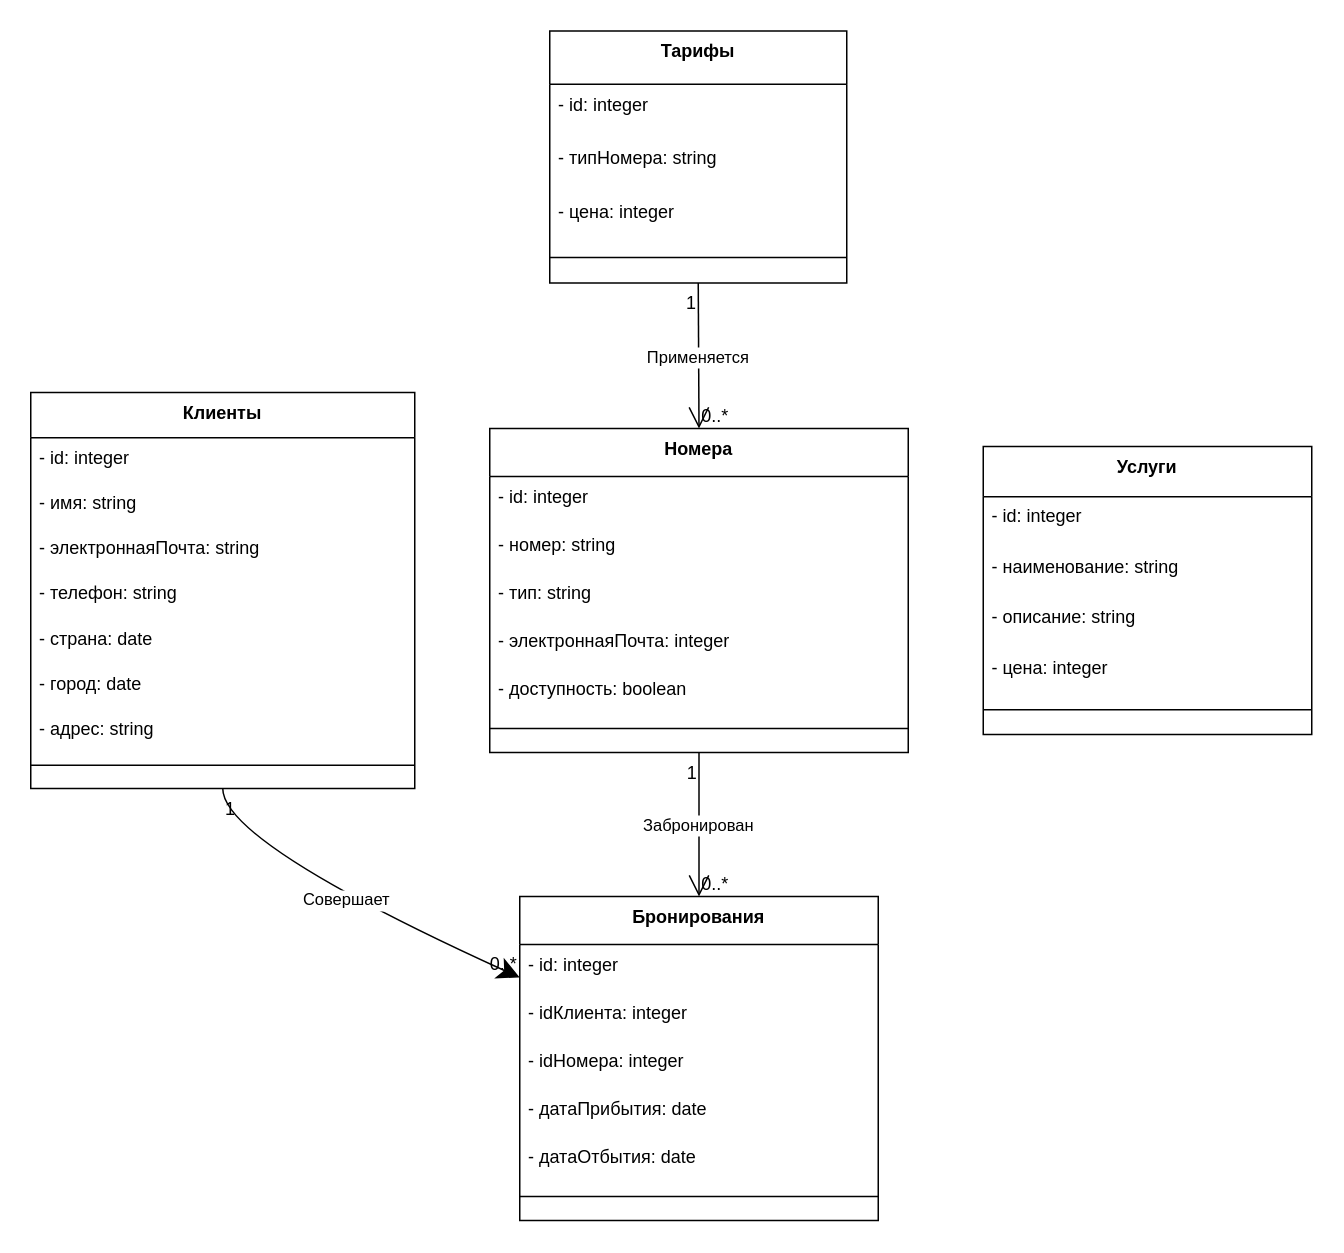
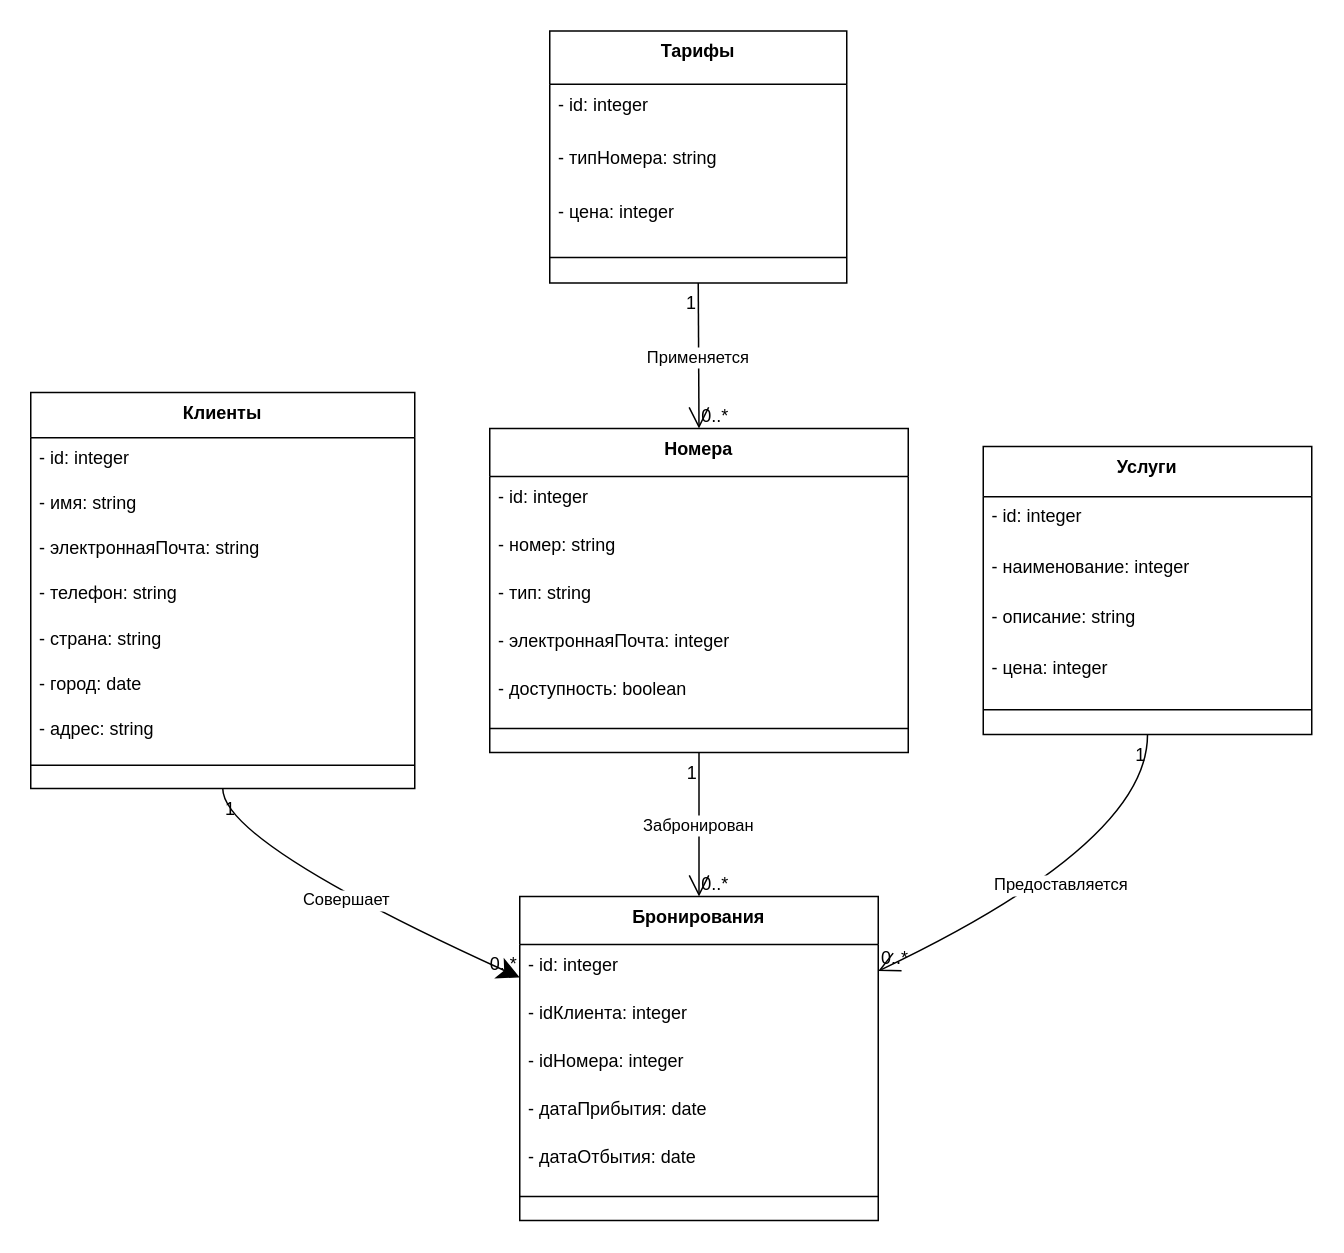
node "- наименование: string": label "- наименование: string" -> "- наименование: integer"
node "- страна: date": label "- страна: date" -> "- страна: string"
edge "Услуги" -> "Бронирования": added, labels "1", "Предоставляется", "0..*"
